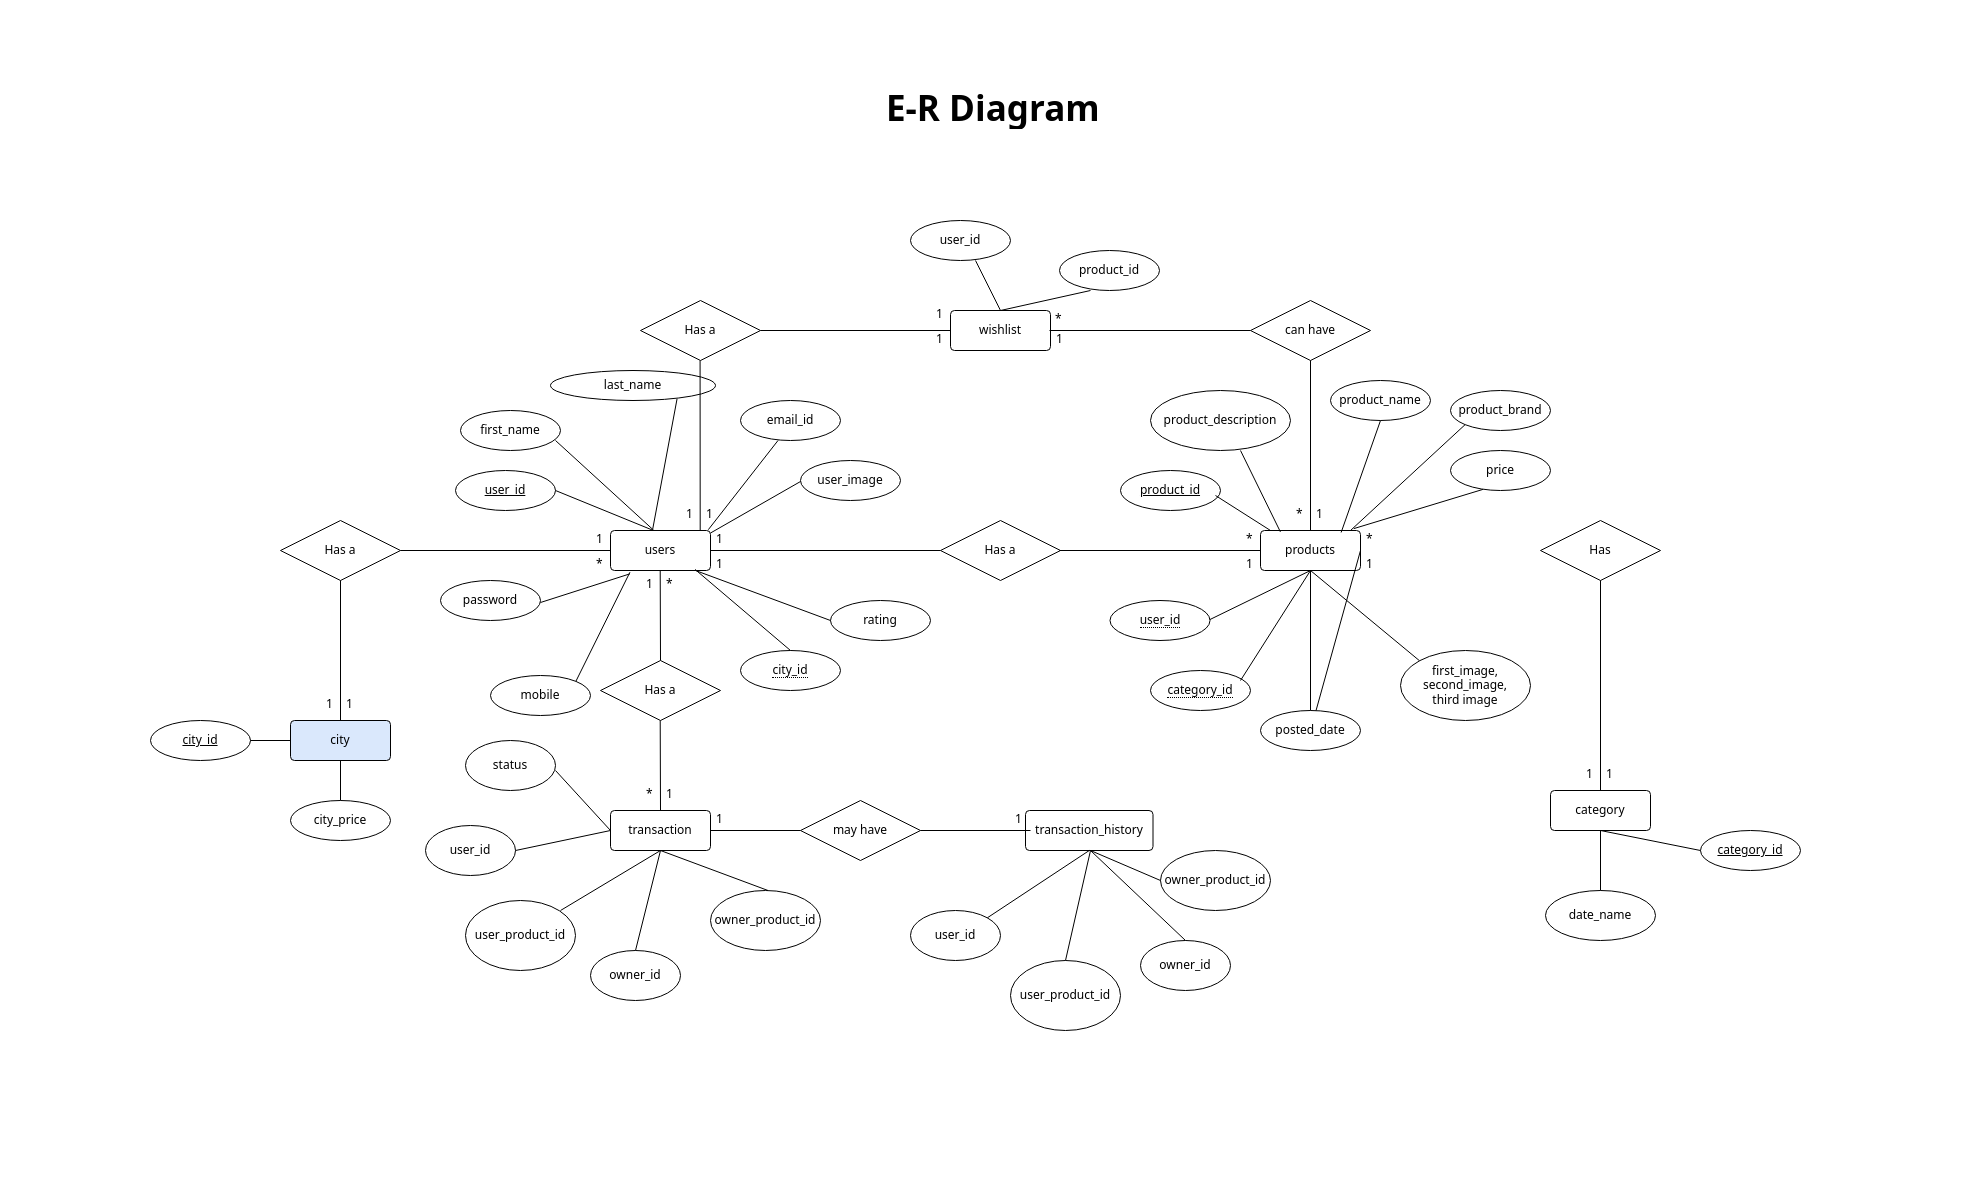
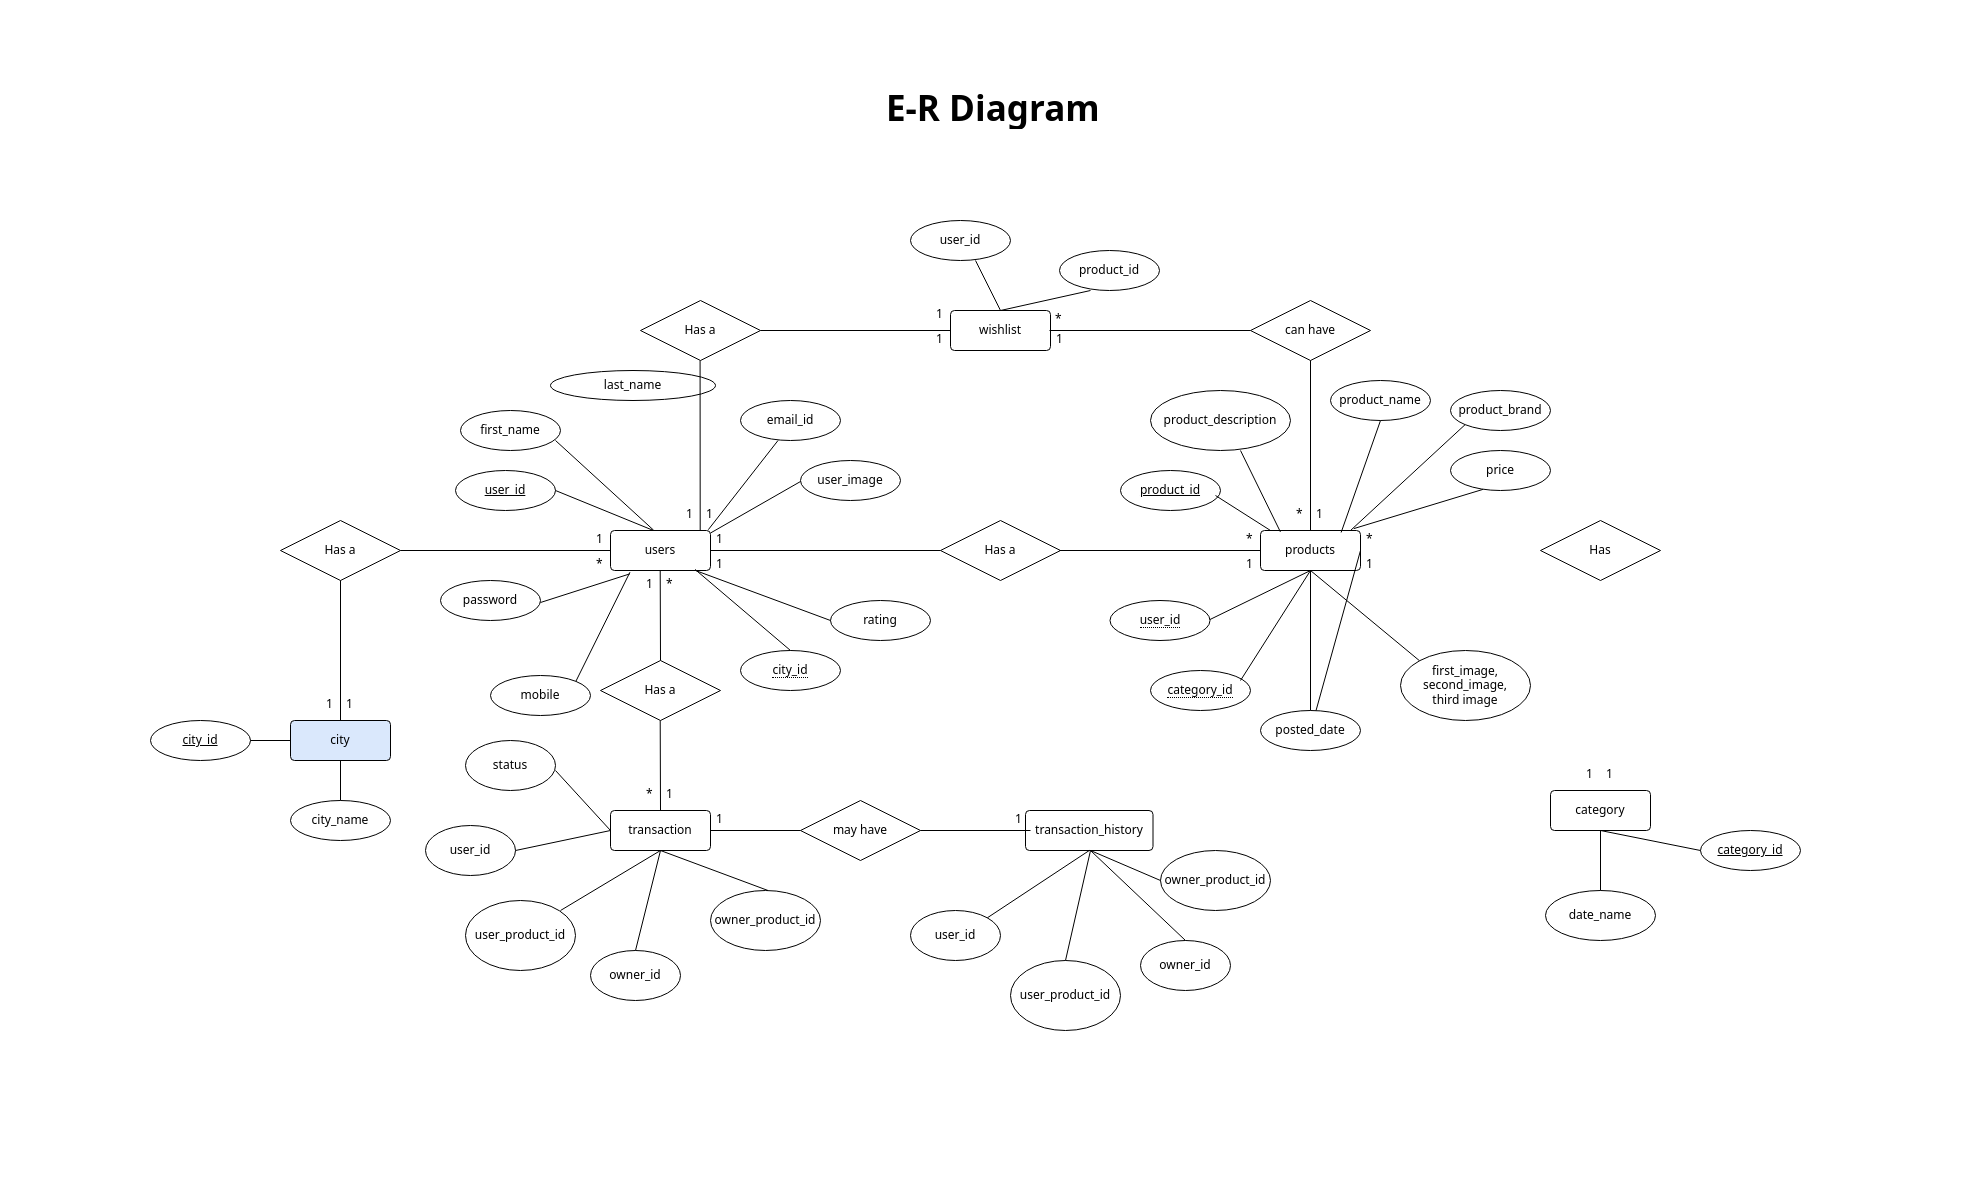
edge "last_name" -- "users": removed
edge "Has" -- "category": removed
node "city_price": label "city_price" -> "city_name"
